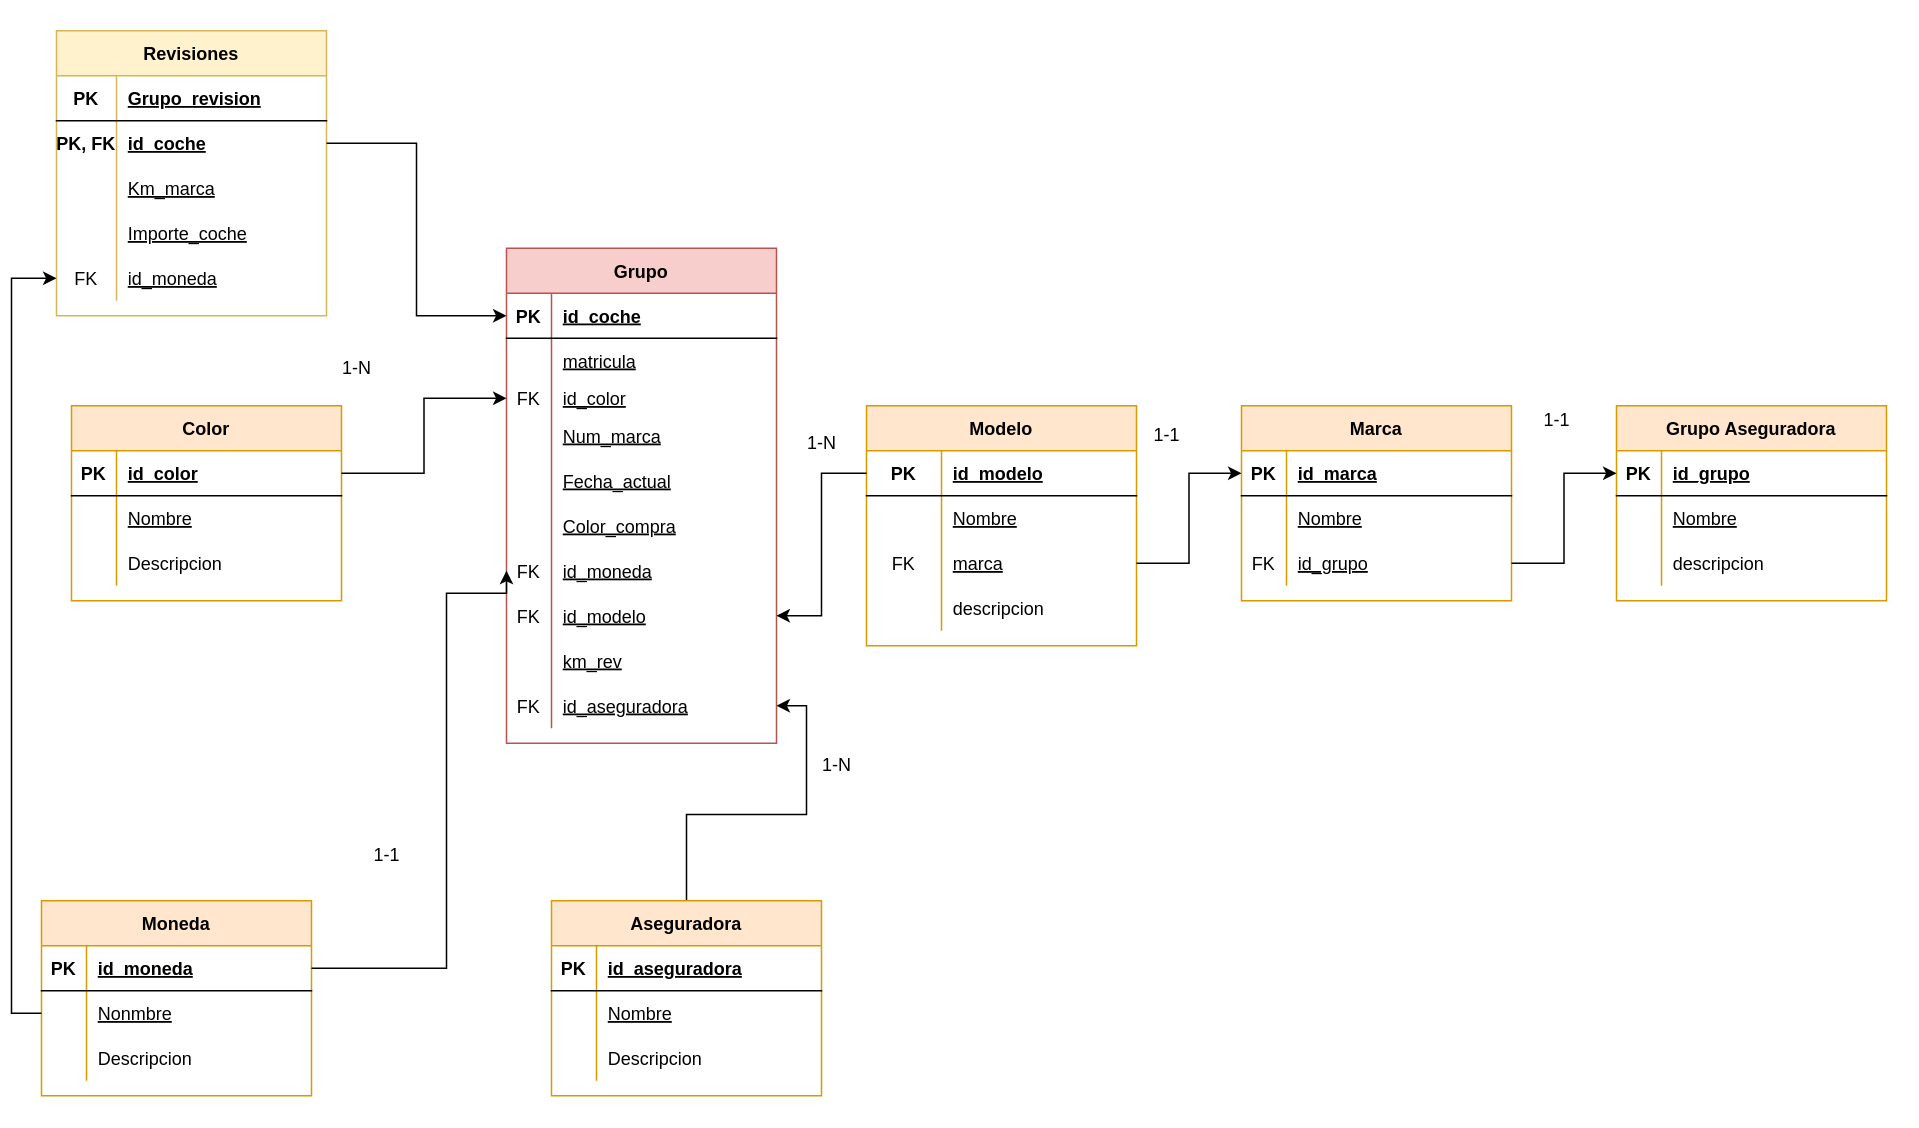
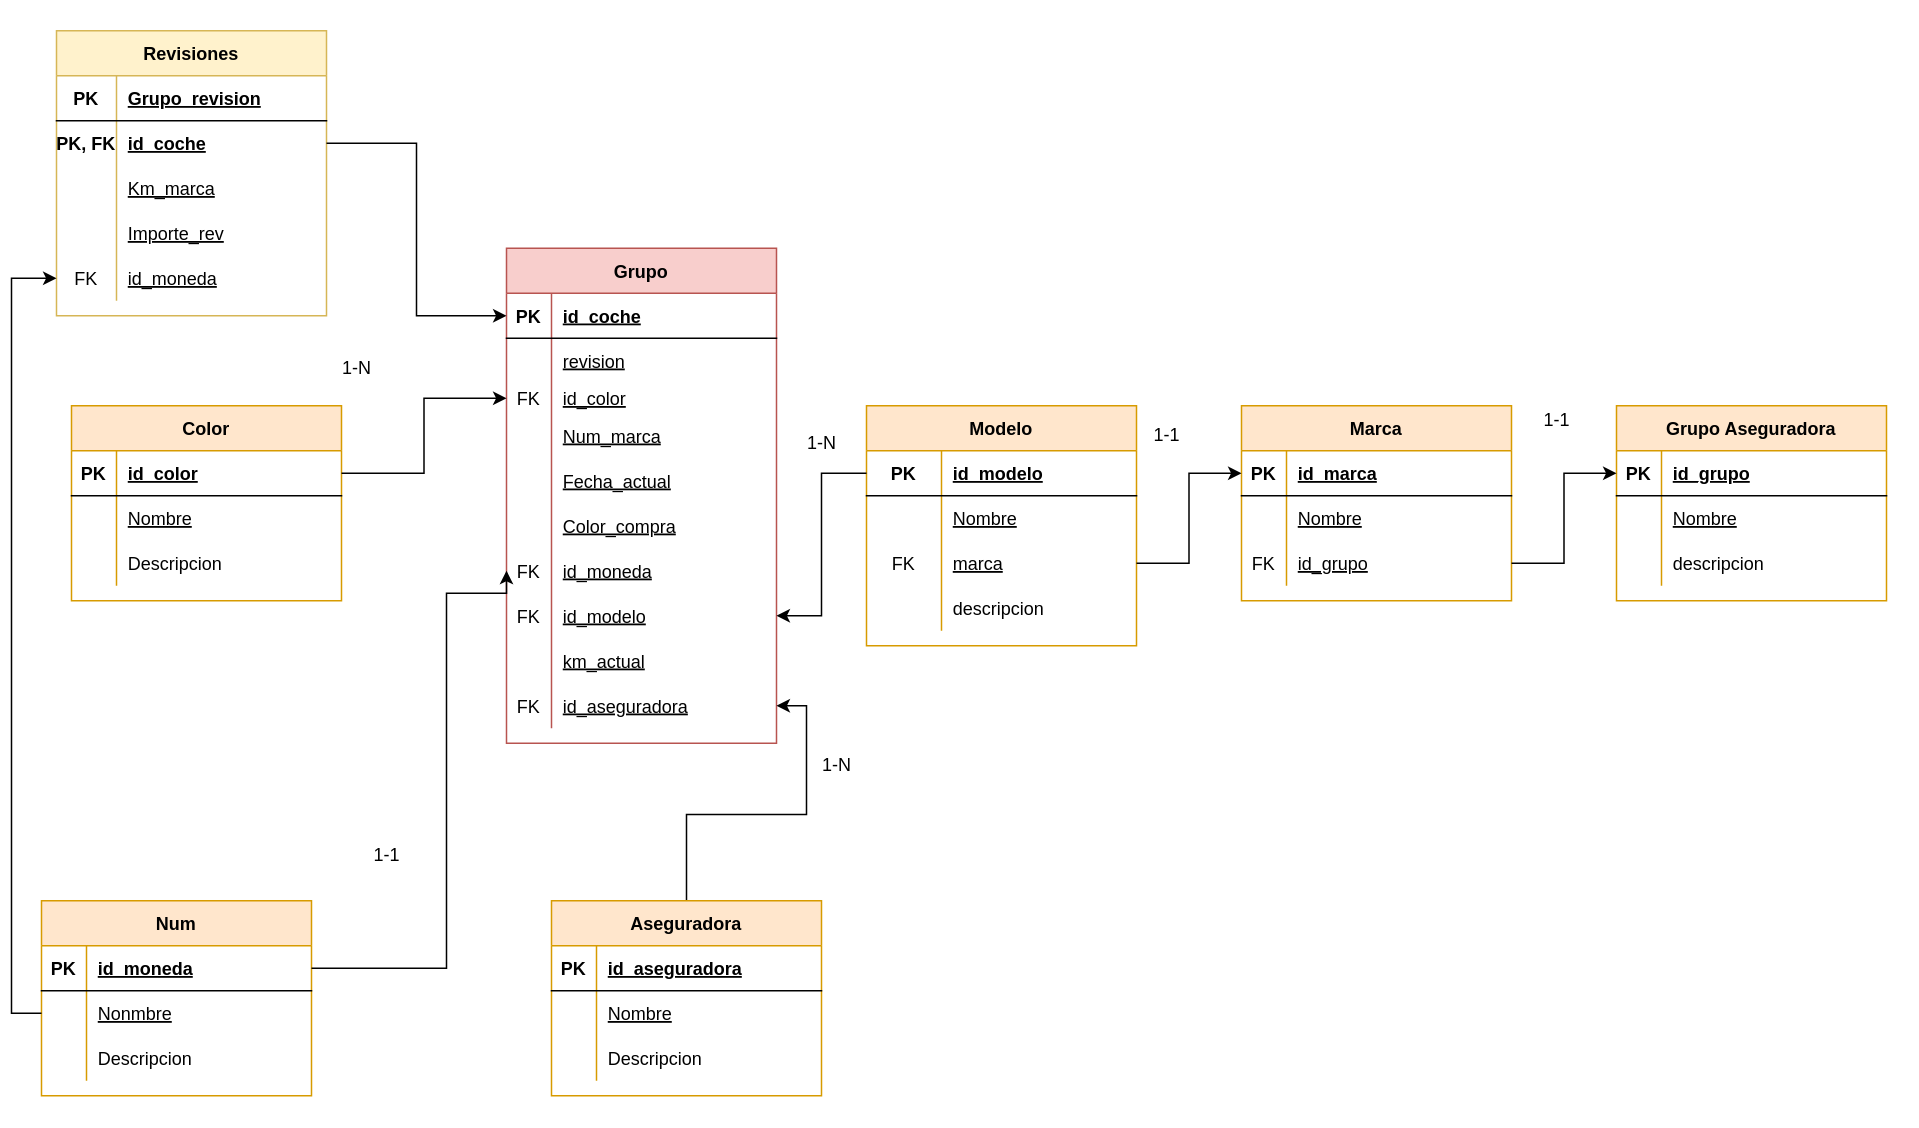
node "Importe_coche": label "Importe_coche" -> "Importe_rev"
node "matricula": label "matricula" -> "revision"
node "km_rev": label "km_rev" -> "km_actual"
node "Moneda": label "Moneda" -> "Num"
